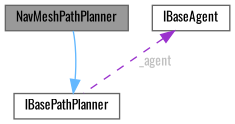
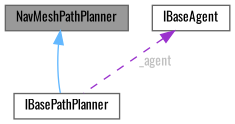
edge "NavMeshPathPlanner" -> "IBasePathPlanner": reversed
